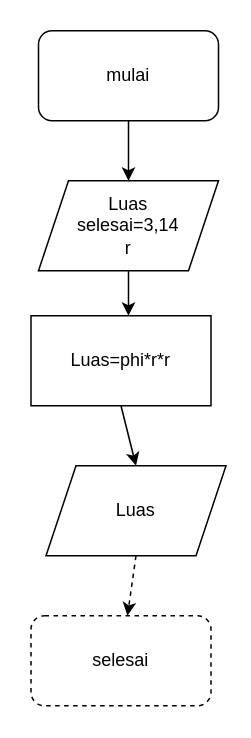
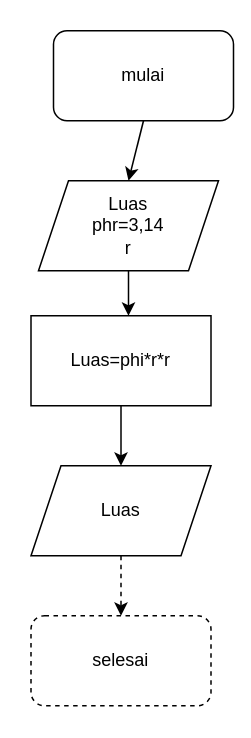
node "mulai": moved (128, 76) -> (143, 76)
node "Luas selesai=3,14 r": label "Luas selesai=3,14 r" -> "Luas phr=3,14 r"
node "Luas": moved (136, 511) -> (121, 511)
